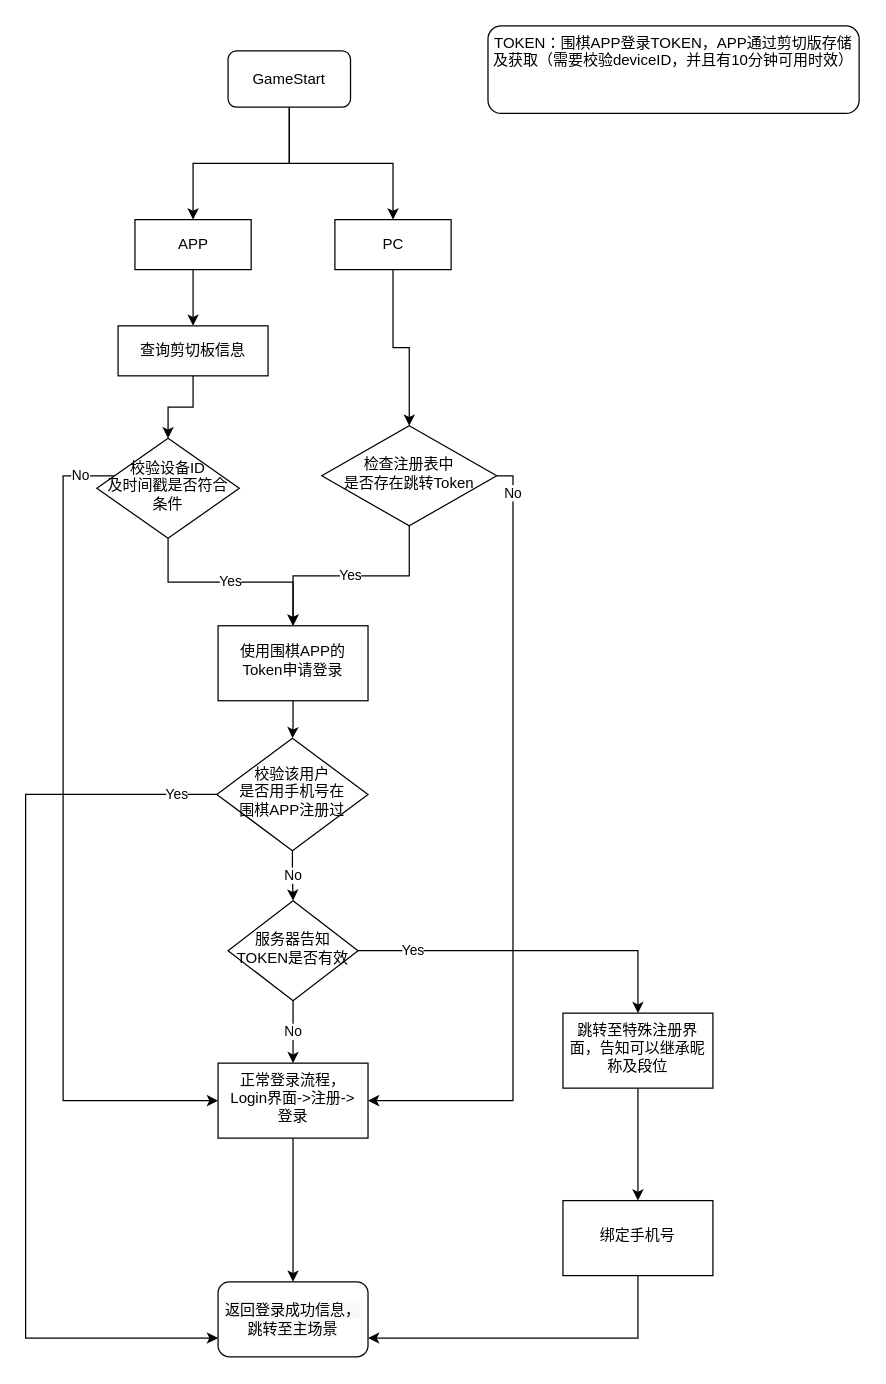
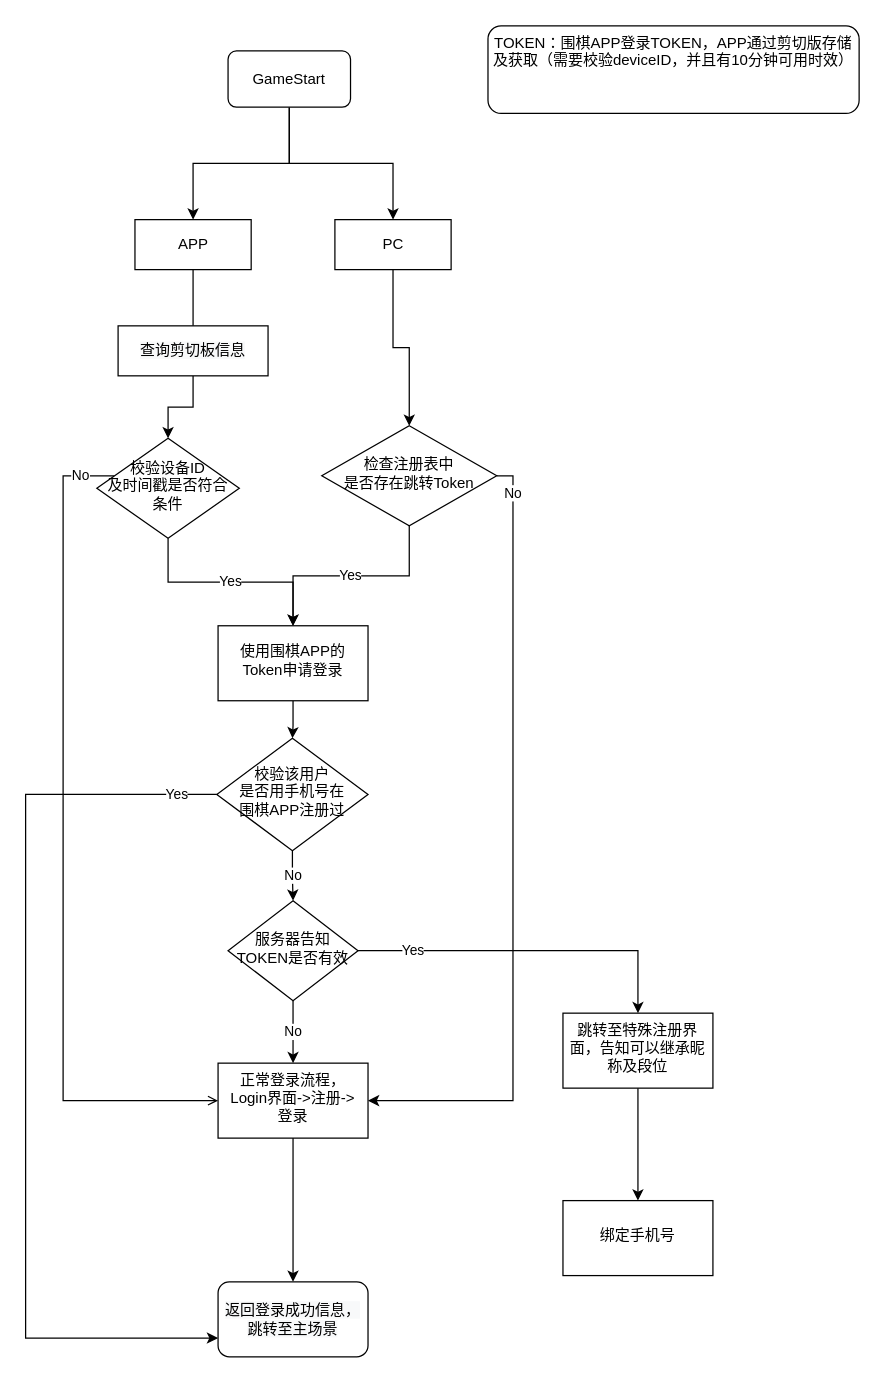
edge "APP" -> "查询剪切板信息": arrowhead classic -> none
edge "校验设备ID 及时间戳是否符合条件" -> "正常登录流程，Login界面->注册->登录": arrowhead classic -> open
edge "绑定手机号" -> "返回登录成功信息，跳转至主场景": removed
